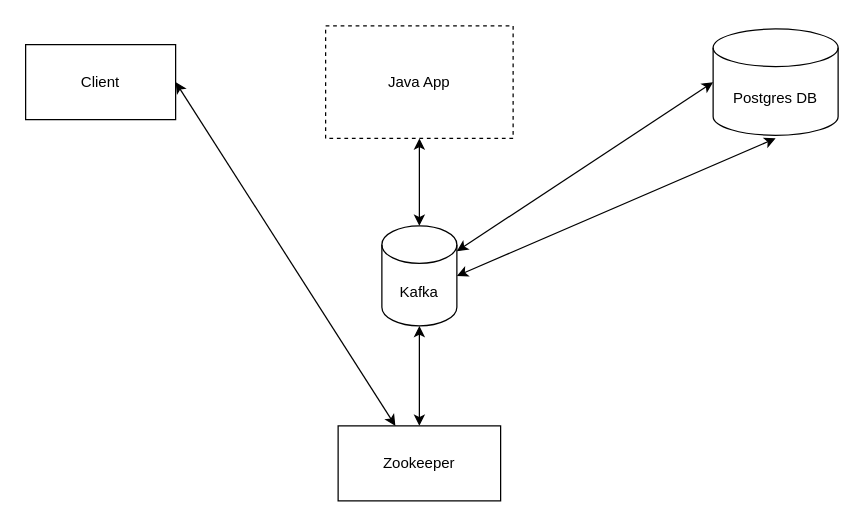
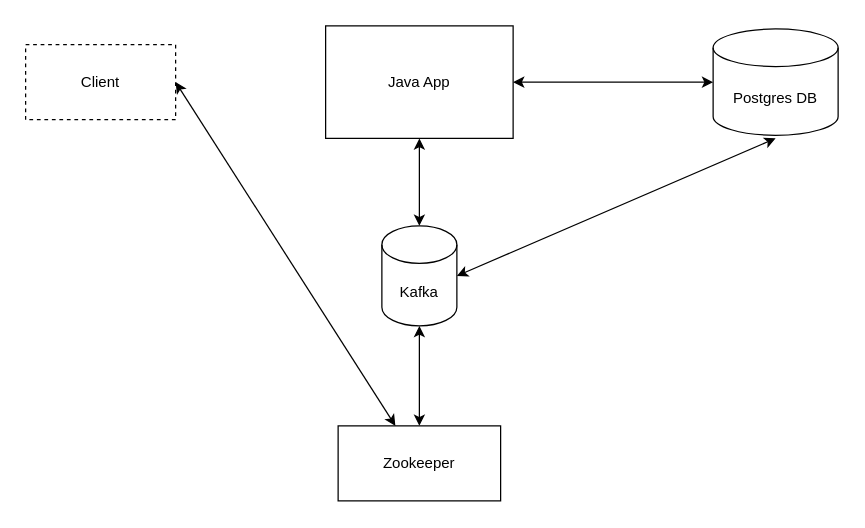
node "Client": style solid -> dashed
node "Java App": style dashed -> solid
edge "Postgres DB" -- "Kafka": now "Postgres DB" -- "Java App"
